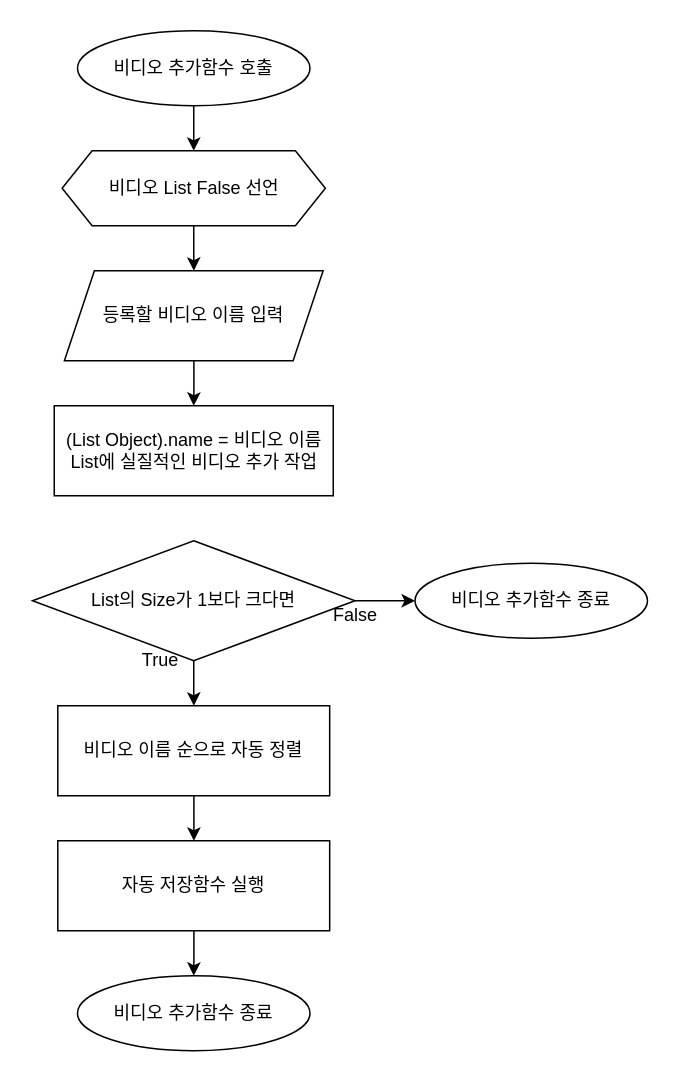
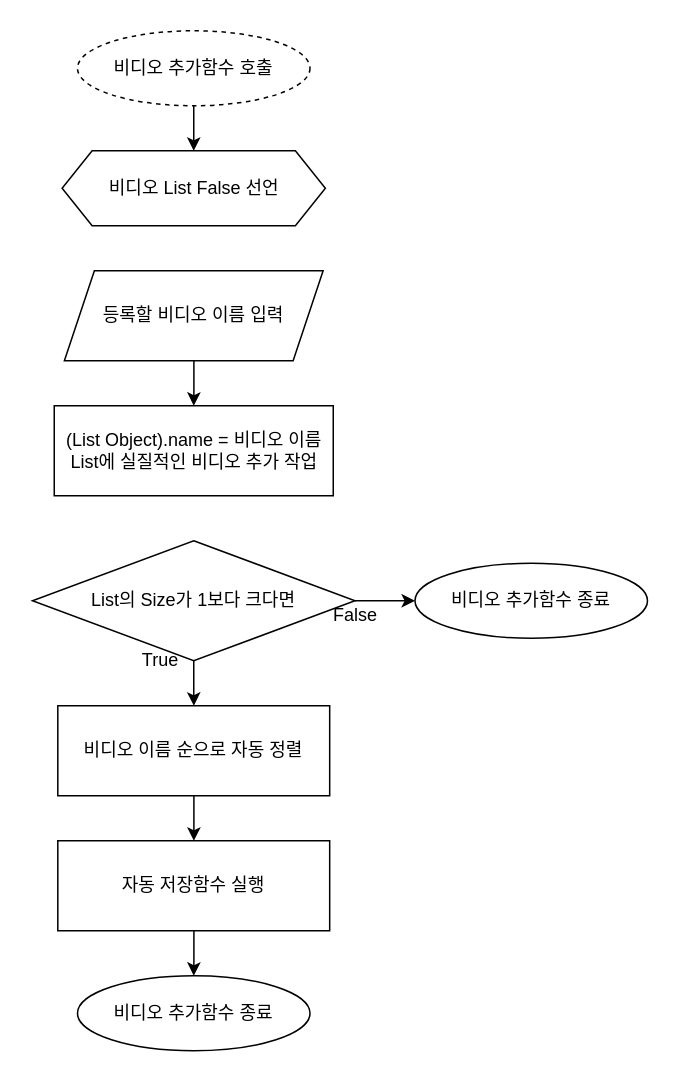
node "비디오 추가함수 호출": style solid -> dashed
edge "비디오 List False 선언" -> "등록할 비디오 이름 입력": removed
